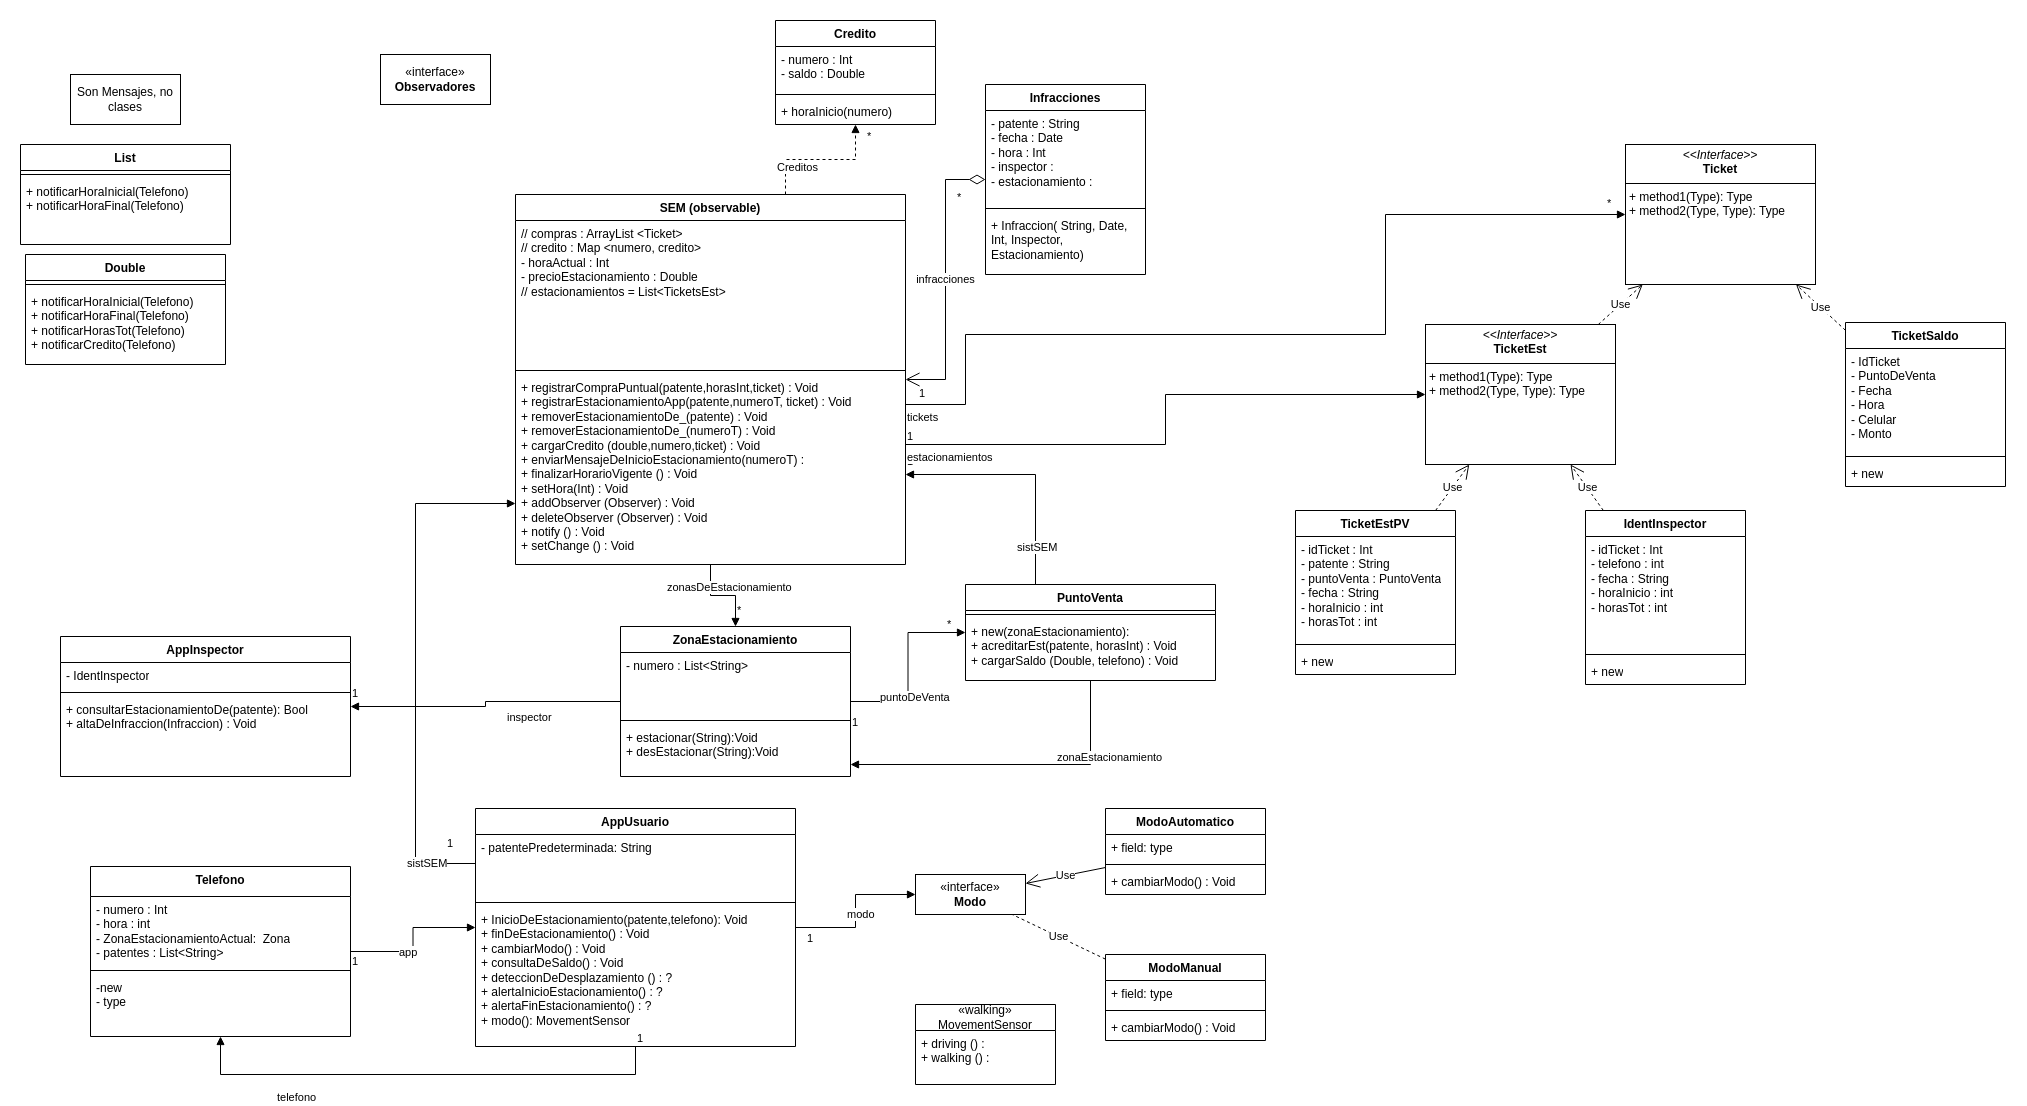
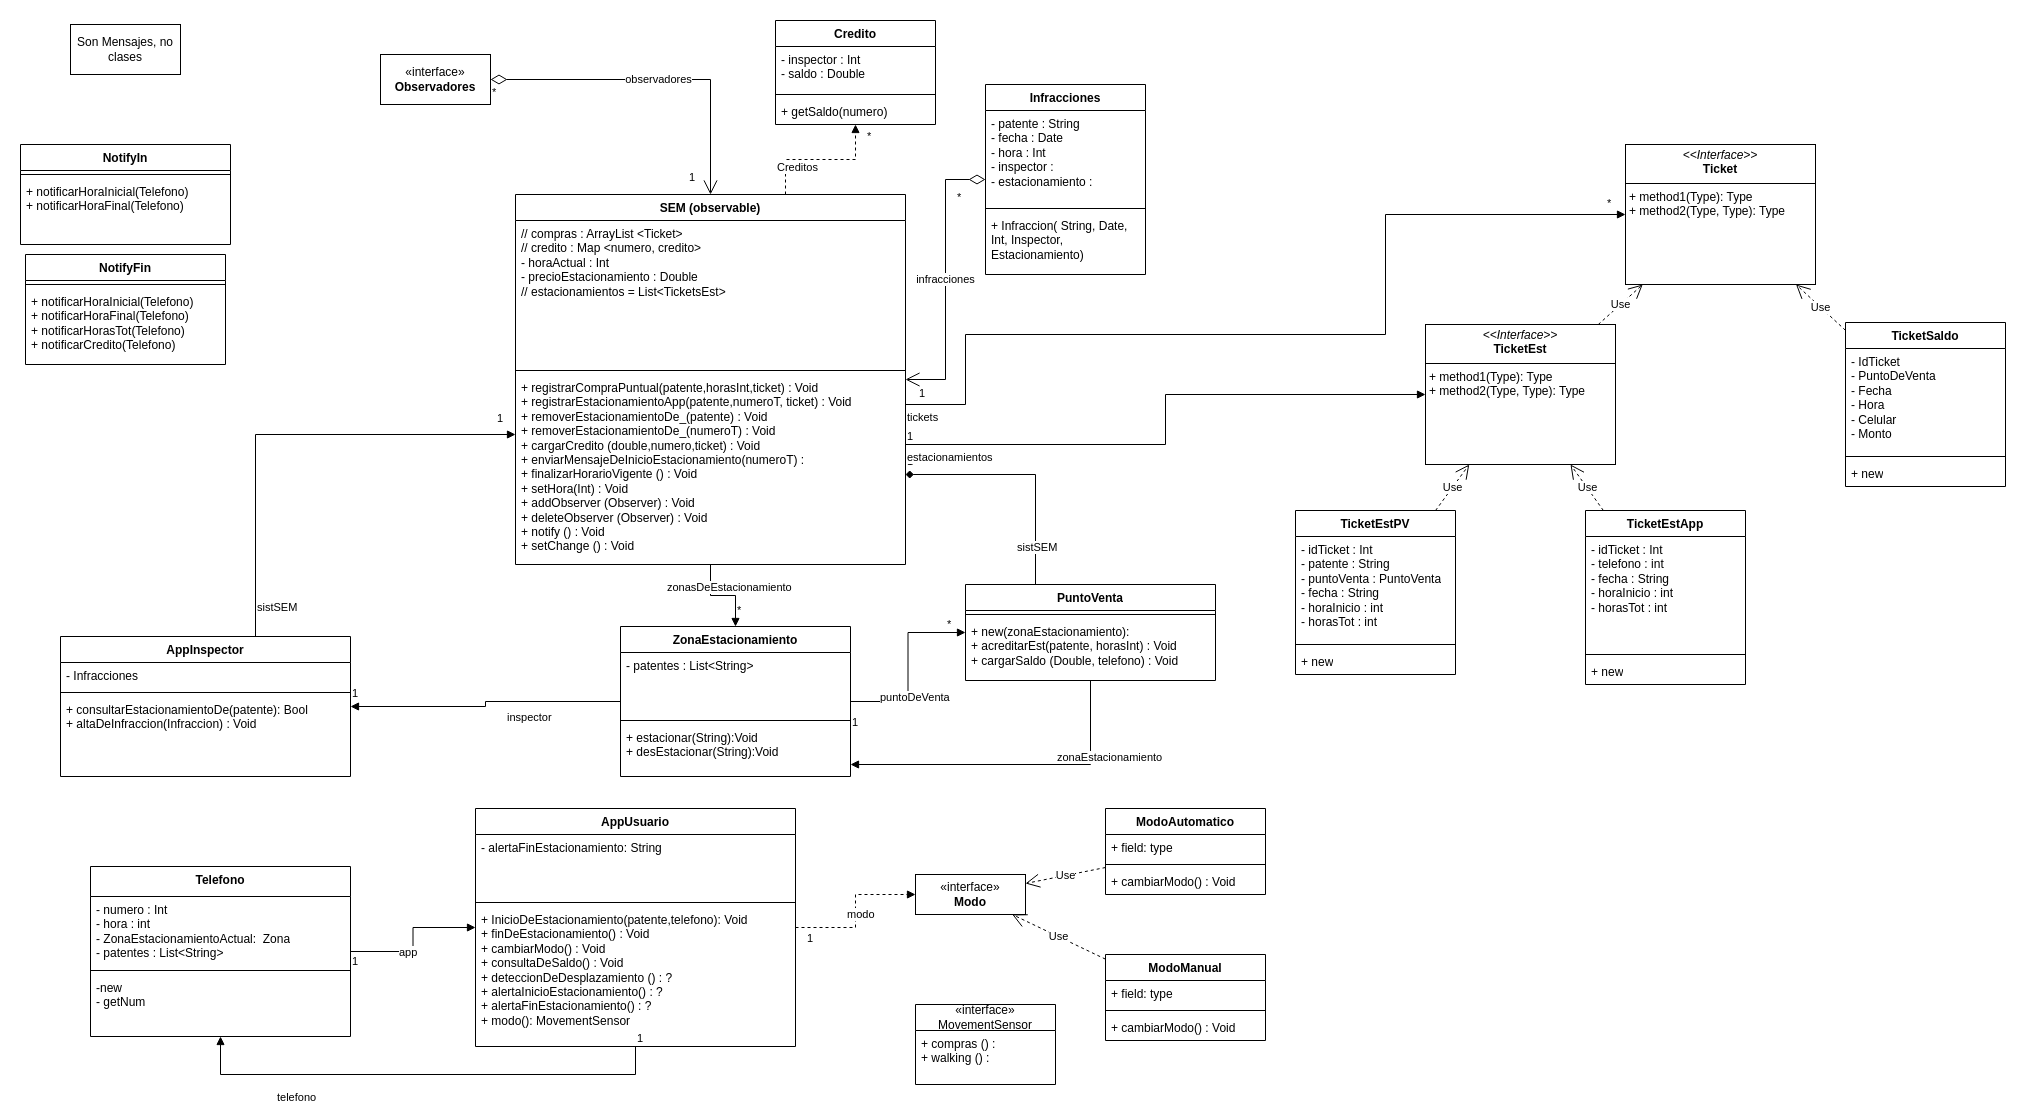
node "- numero : Int - saldo : Double": label "- numero : Int - saldo : Double" -> "- inspector : Int - saldo : Double"
edge "«interface» Observadores" -- "SEM (observable)": added, labels "*", "observadores", "1"
node "Son Mensajes, no clases": moved (126, 100) -> (126, 50)
node "+ horaInicio(numero)": label "+ horaInicio(numero)" -> "+ getSaldo(numero)"
node "List": label "List" -> "NotifyIn"
node "Double": label "Double" -> "NotifyFin"
edge "AppInspector" -> "SEM (observable)": added, labels "1", "sistSEM"
edge "PuntoVenta" -> "SEM (observable)": arrowhead block -> diamond
node "IdentInspector": label "IdentInspector" -> "TicketEstApp"
edge "AppUsuario" -> "SEM (observable)": removed, labels "1", "sistSEM"
node "- numero : List<String>": label "- numero : List<String>" -> "- patentes : List<String>"
node "- IdentInspector": label "- IdentInspector" -> "- Infracciones"
node "- patentePredeterminada: String": label "- patentePredeterminada: String" -> "- alertaFinEstacionamiento: String"
edge "ModoAutomatico" -> "«interface» Modo": style solid -> dashed
edge "«interface» Modo" -- "ModoManual": arrowhead none -> open
edge "AppUsuario" -> "«interface» Modo": style solid -> dashed
node "-new - type": label "-new - type" -> "-new - getNum"
node "«walking» MovementSensor": label "«walking» MovementSensor" -> "«interface» MovementSensor"
node "+ driving () : + walking () :": label "+ driving () : + walking () :" -> "+ compras () : + walking () :"
